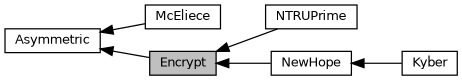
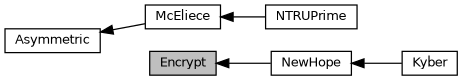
edge "NTRUPrime" -> "Encrypt": now "NTRUPrime" -> "McEliece"
edge "Encrypt" -> "Asymmetric": removed
